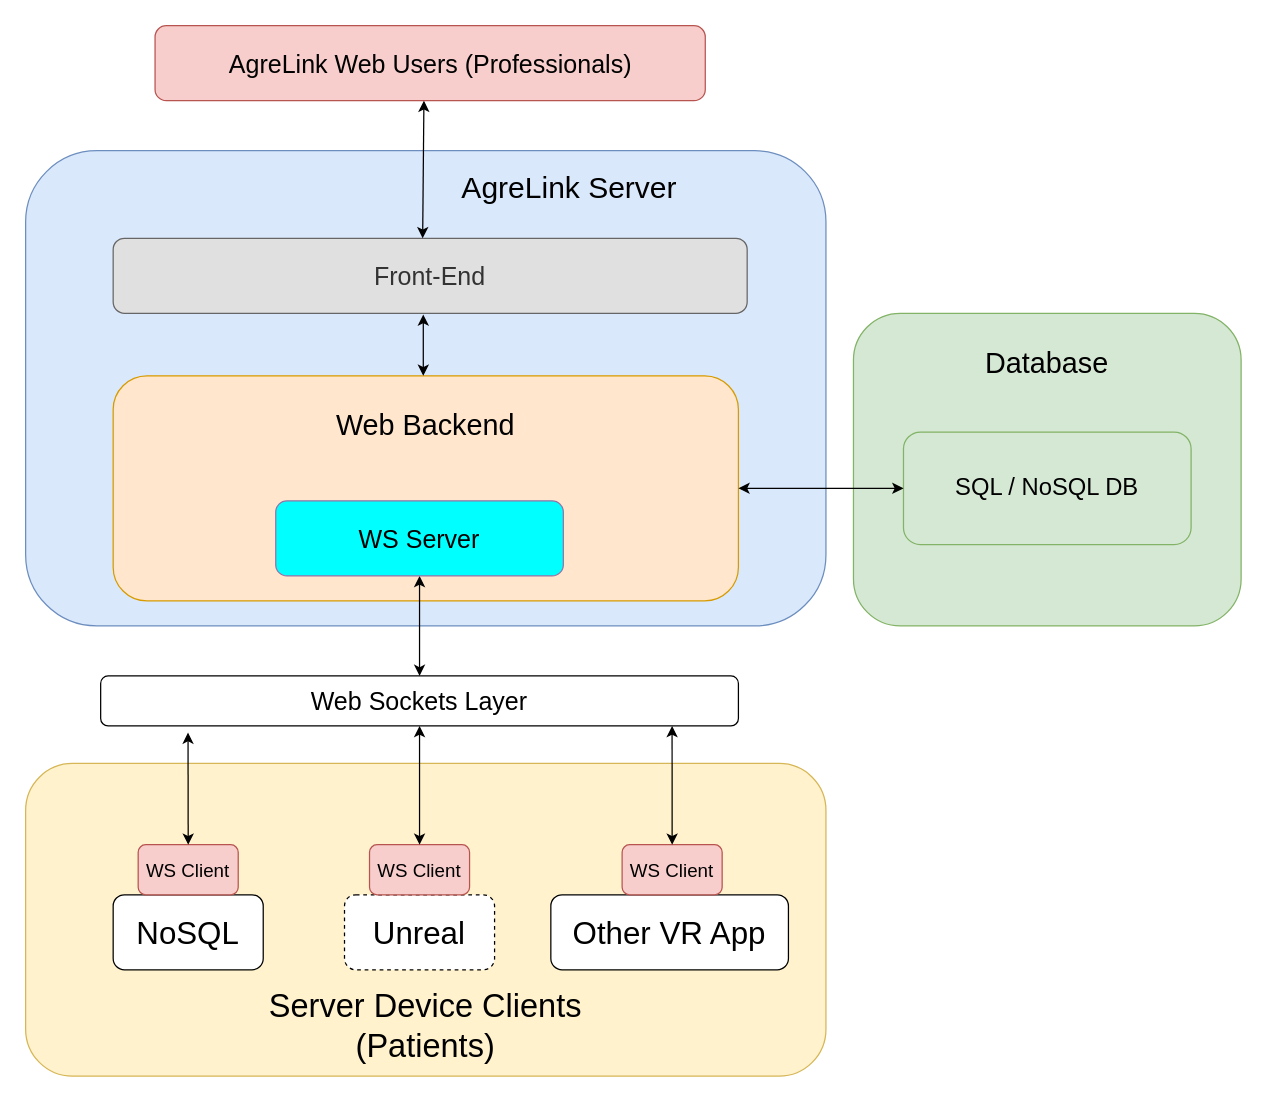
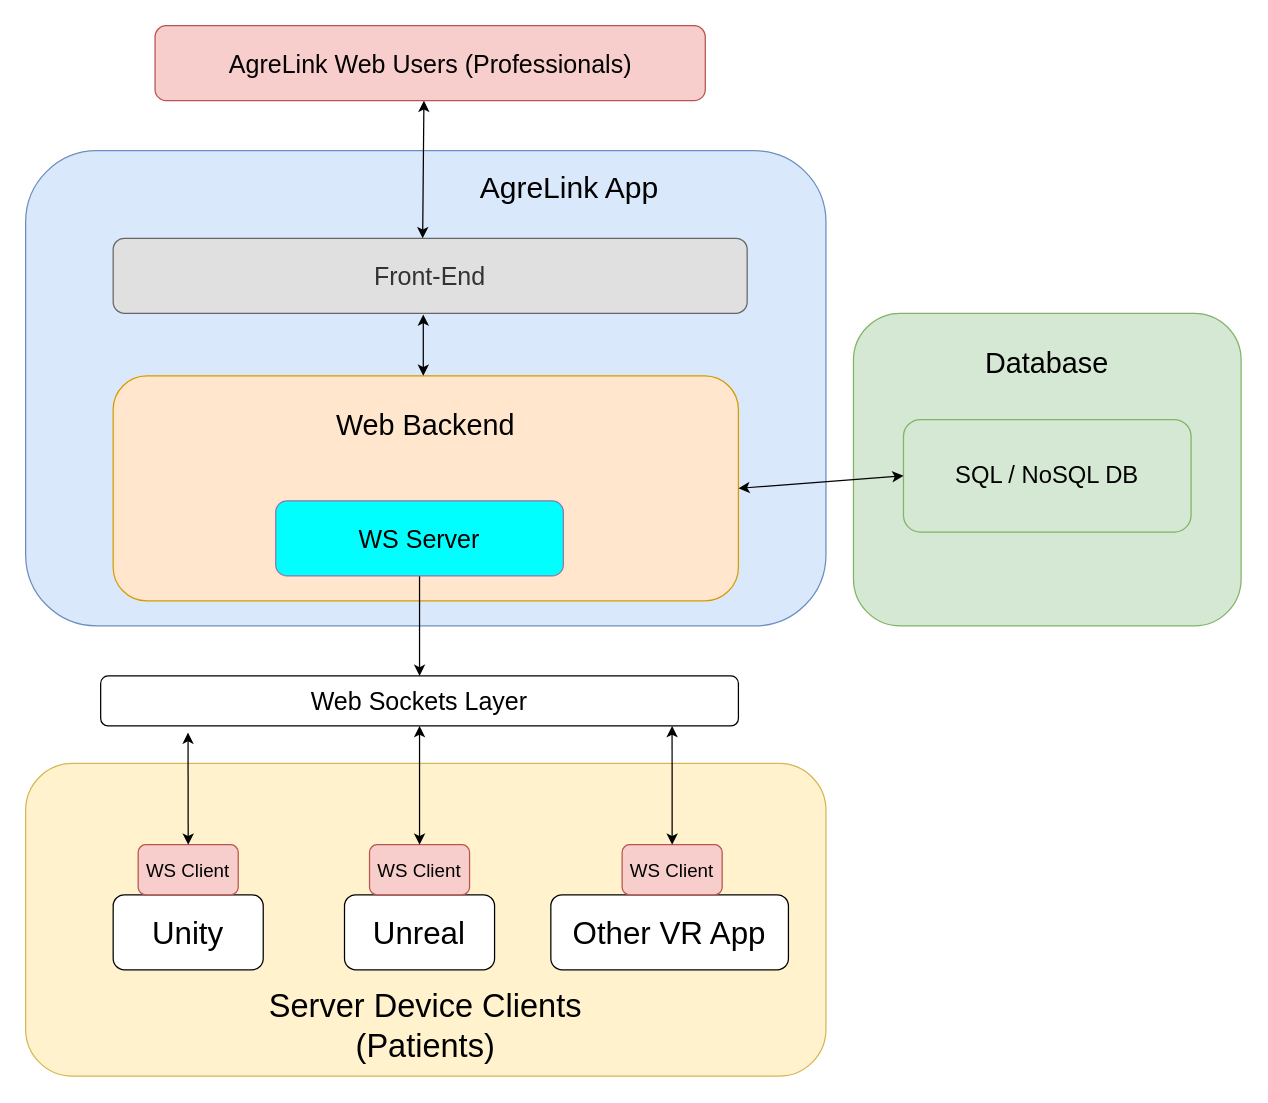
node "AgreLink Server": label "AgreLink Server" -> "AgreLink App"
node "SQL / NoSQL DB": moved (1047, 488) -> (1047, 476)
edge "WS Server" -- "Web Sockets Layer": arrowhead classic -> none
node "NoSQL": label "NoSQL" -> "Unity"
node "Unreal": style dashed -> solid
